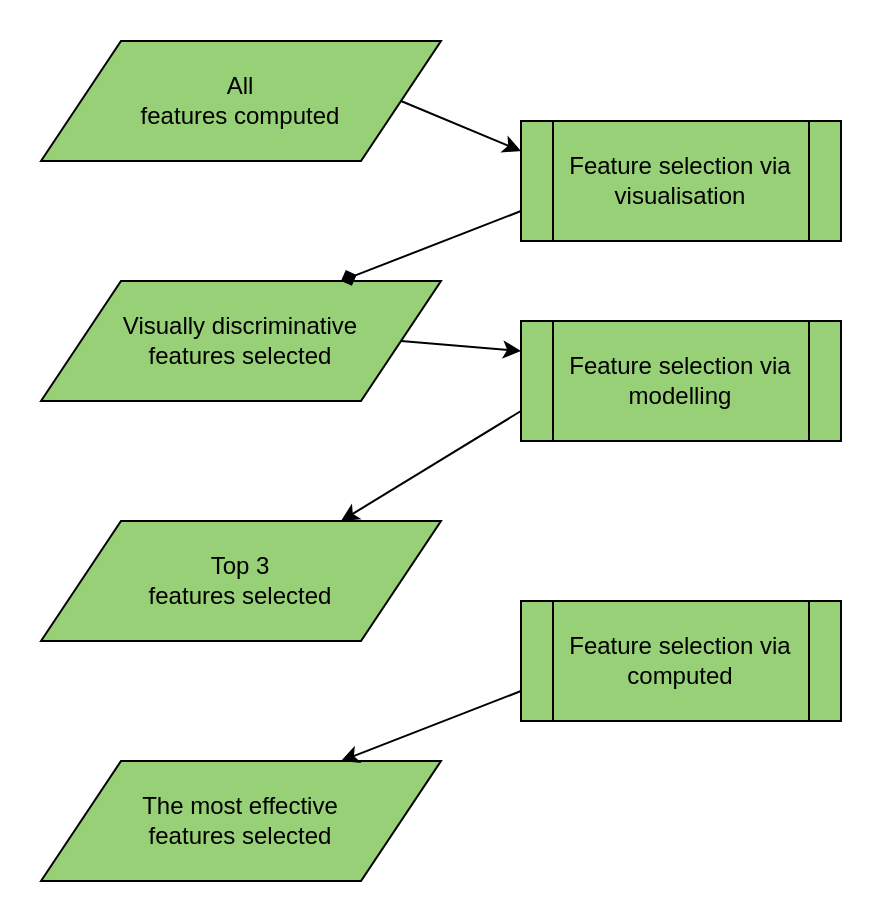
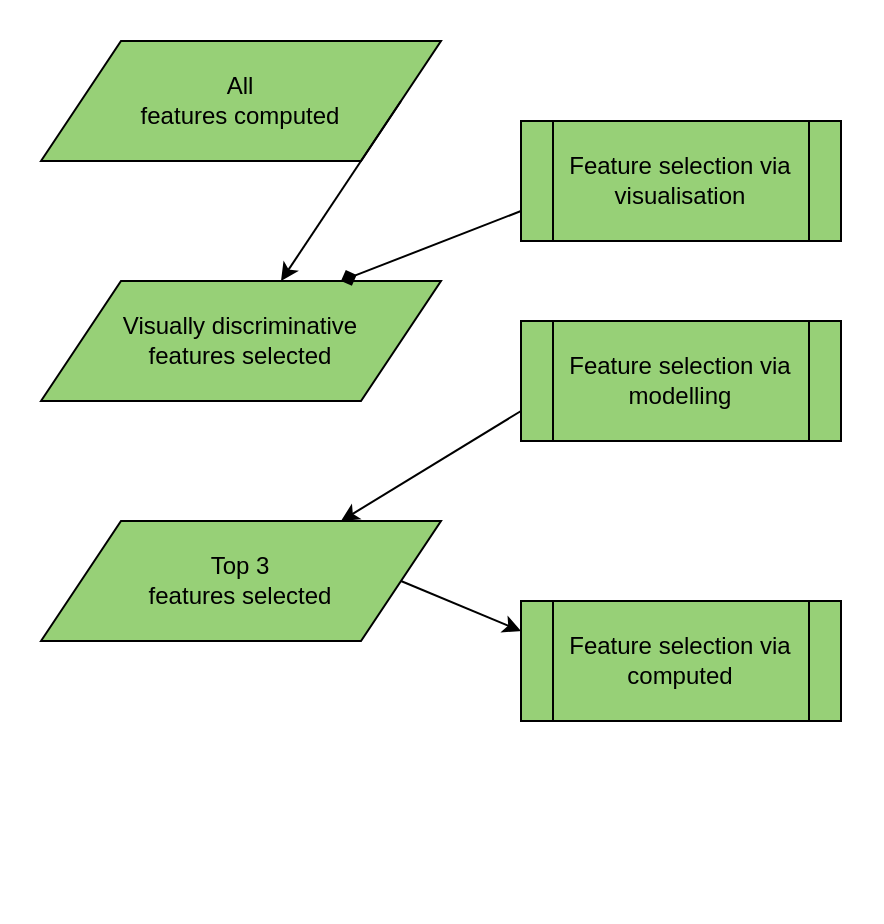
edge "All features computed" -> "Feature selection via visualisation": now "All features computed" -> "Visually discriminative features selected"
edge "Visually discriminative features selected" -> "Feature selection via modelling": removed
edge "Top 3 features selected" -> "Feature selection via computed": added
edge "Feature selection via computed" -> "The most effective features selected": removed
node "The most effective features selected": removed
